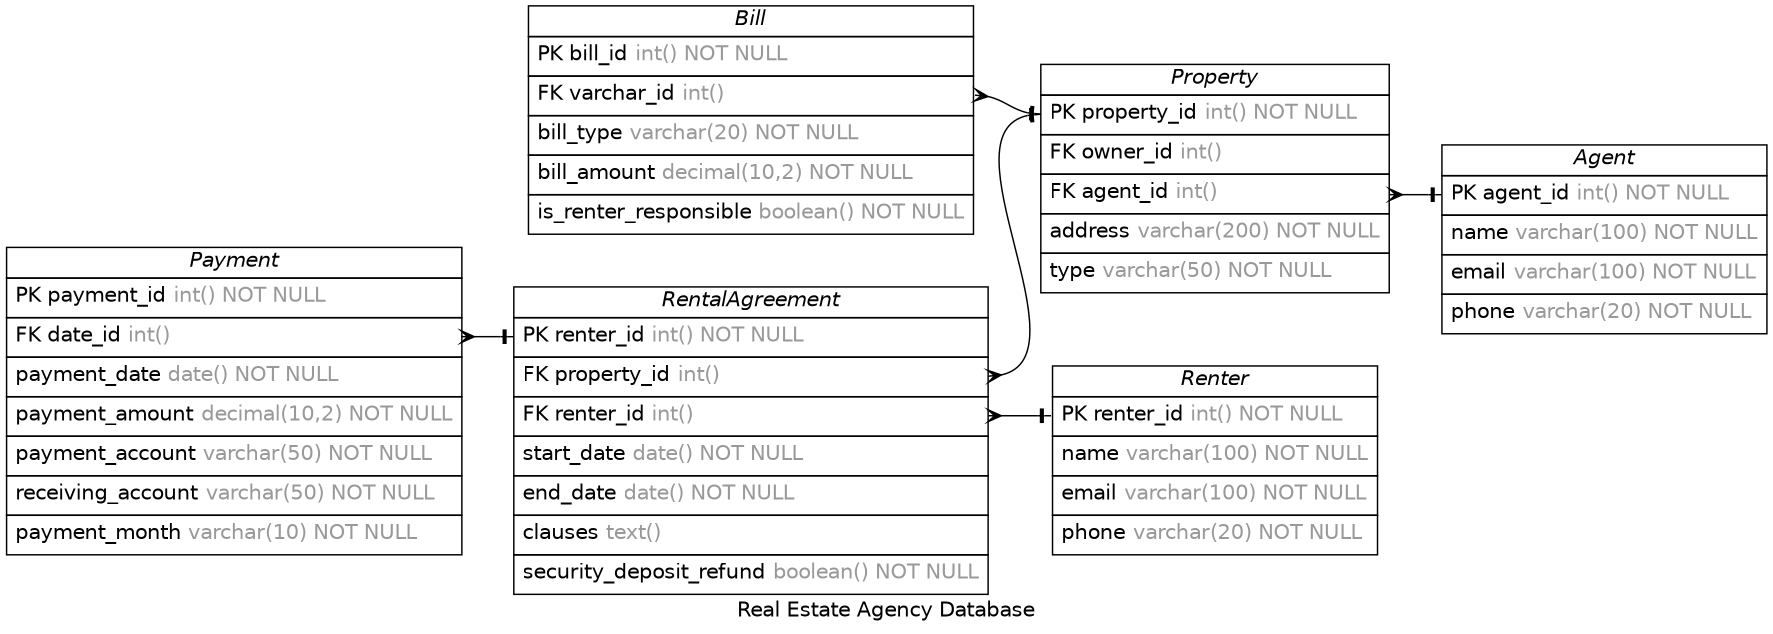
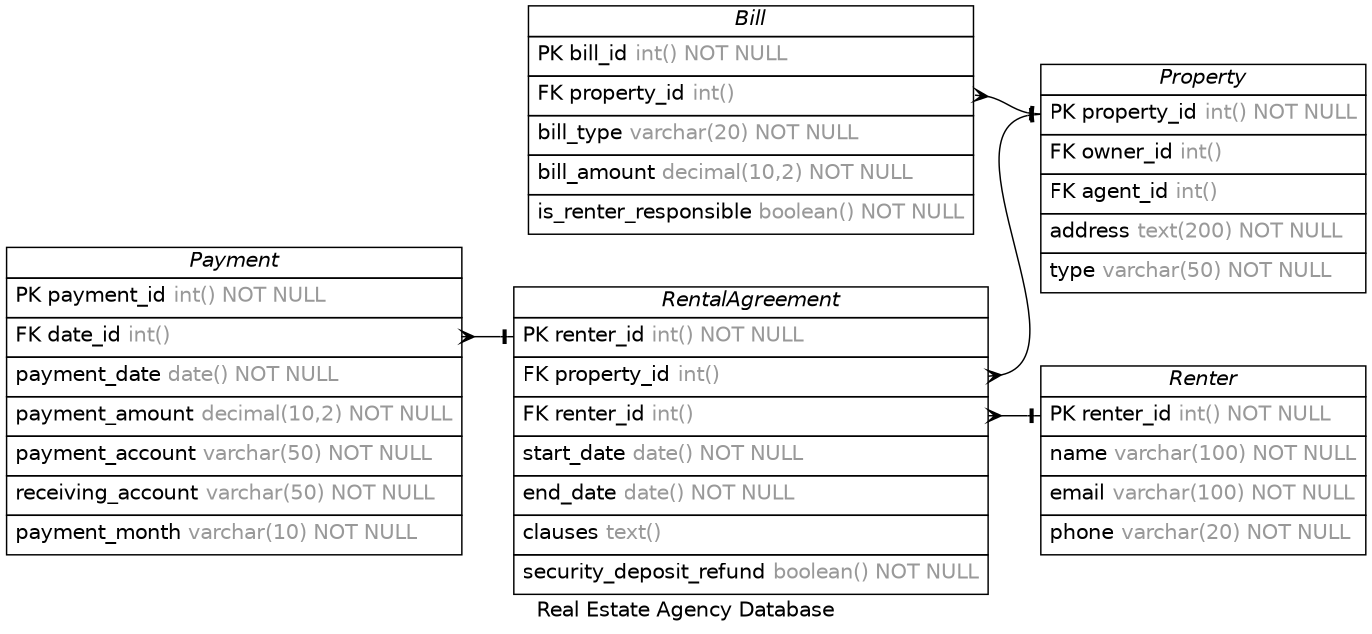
node "Bill": text "FK varchar_id" -> "FK property_id"
node "Property": text "varchar(200) NOT NULL" -> "text(200) NOT NULL"
node "Agent": removed
